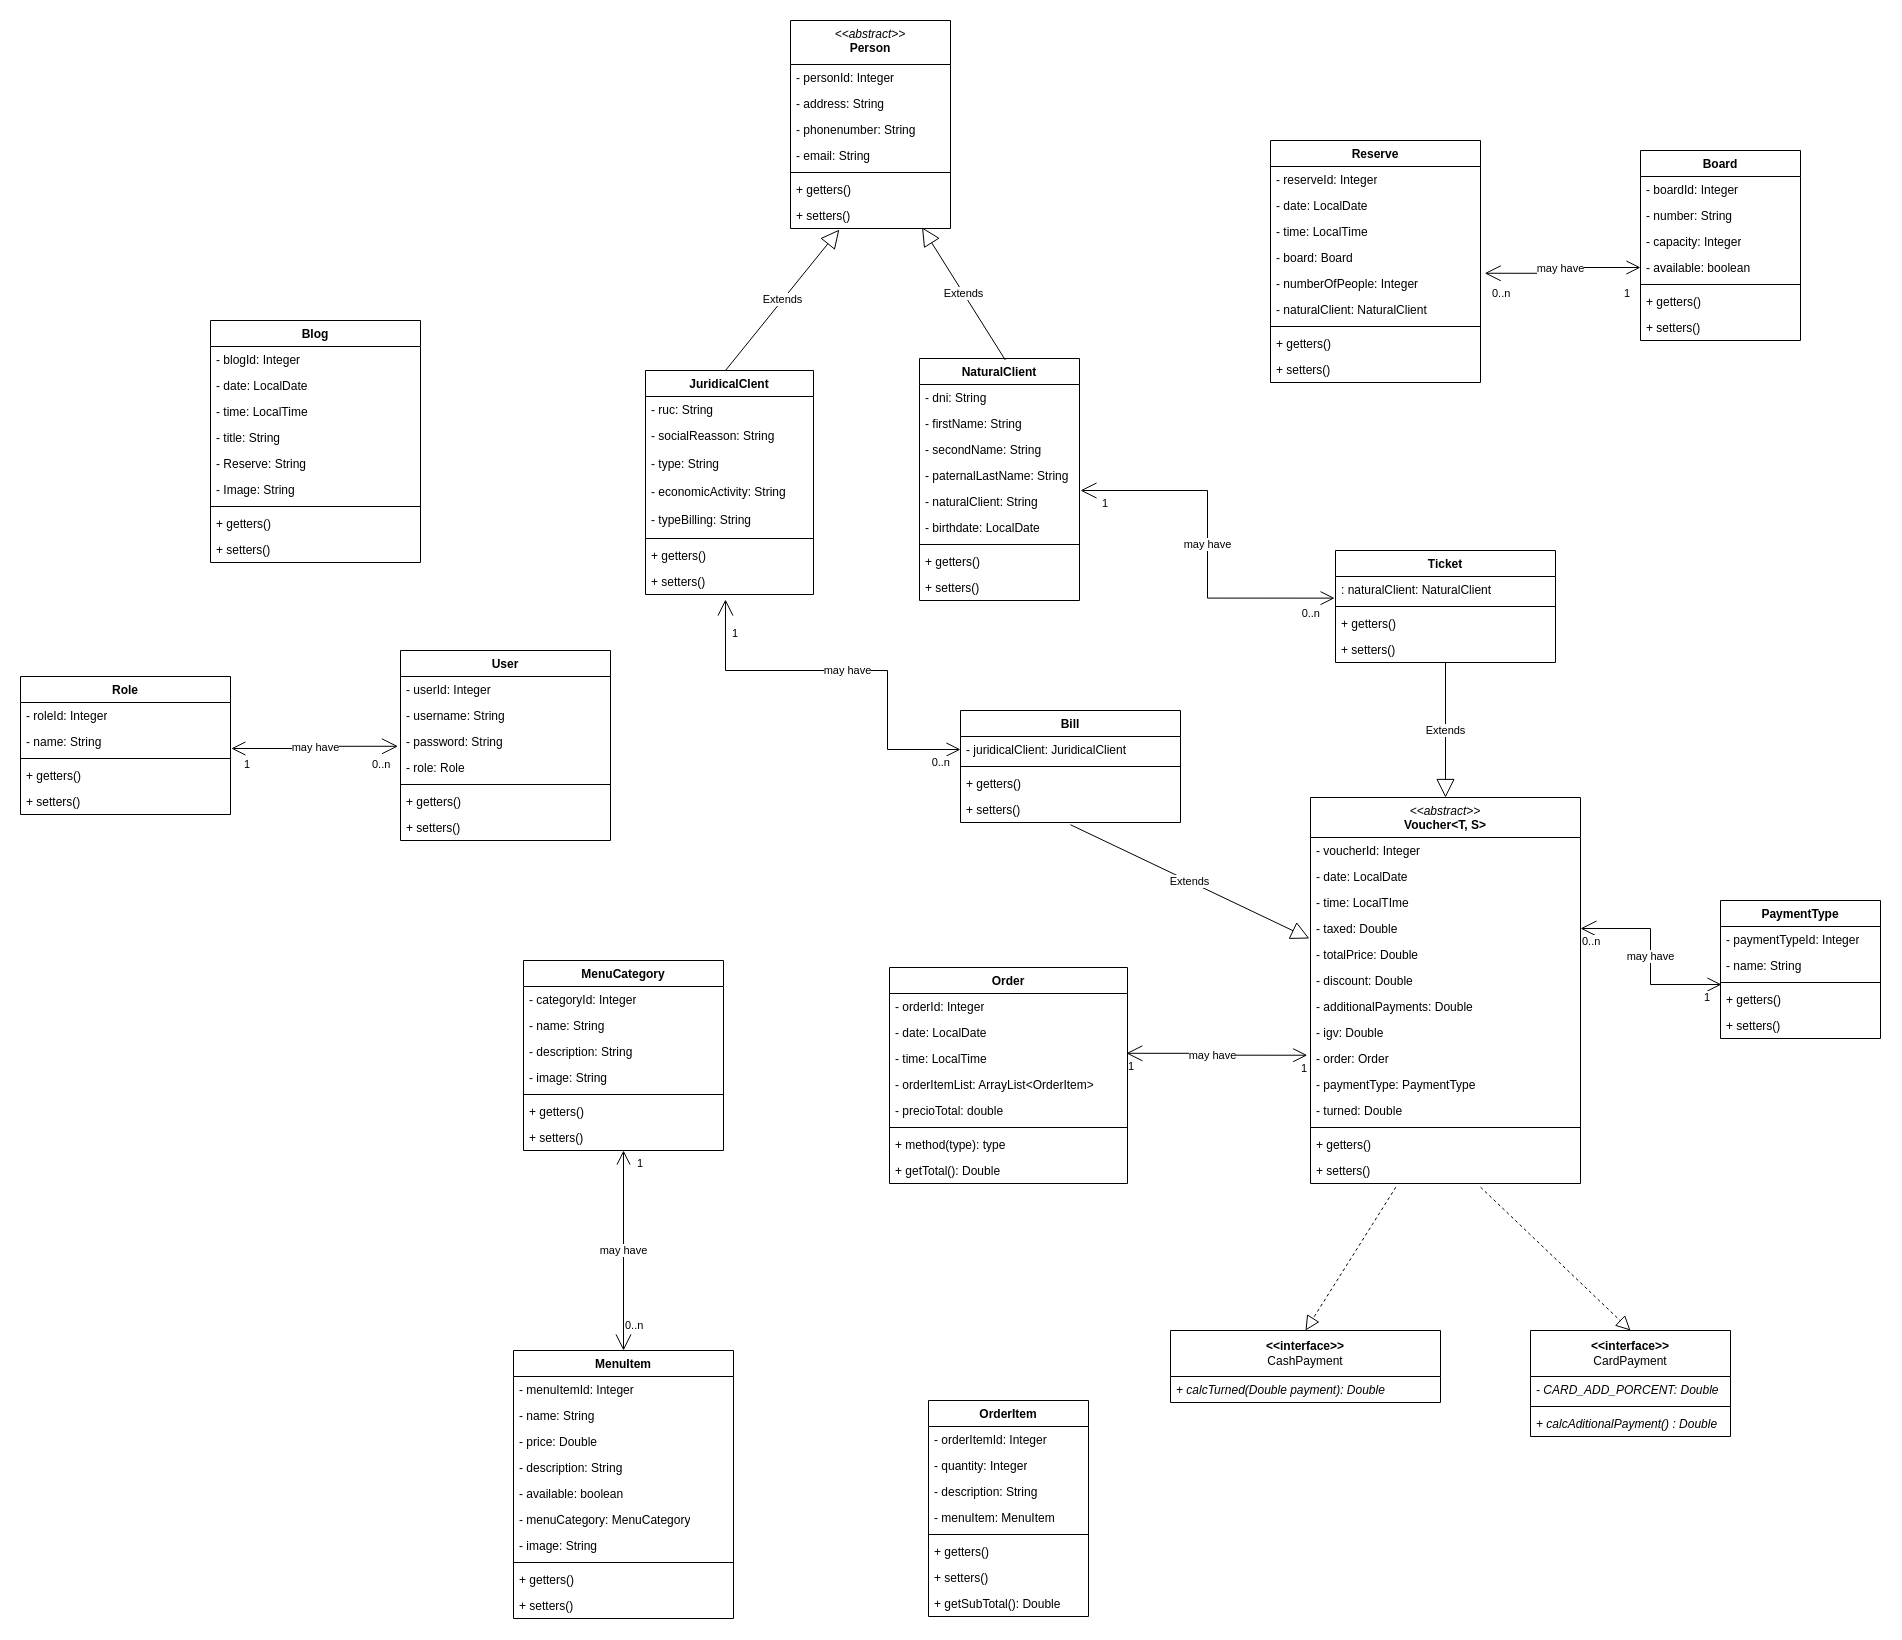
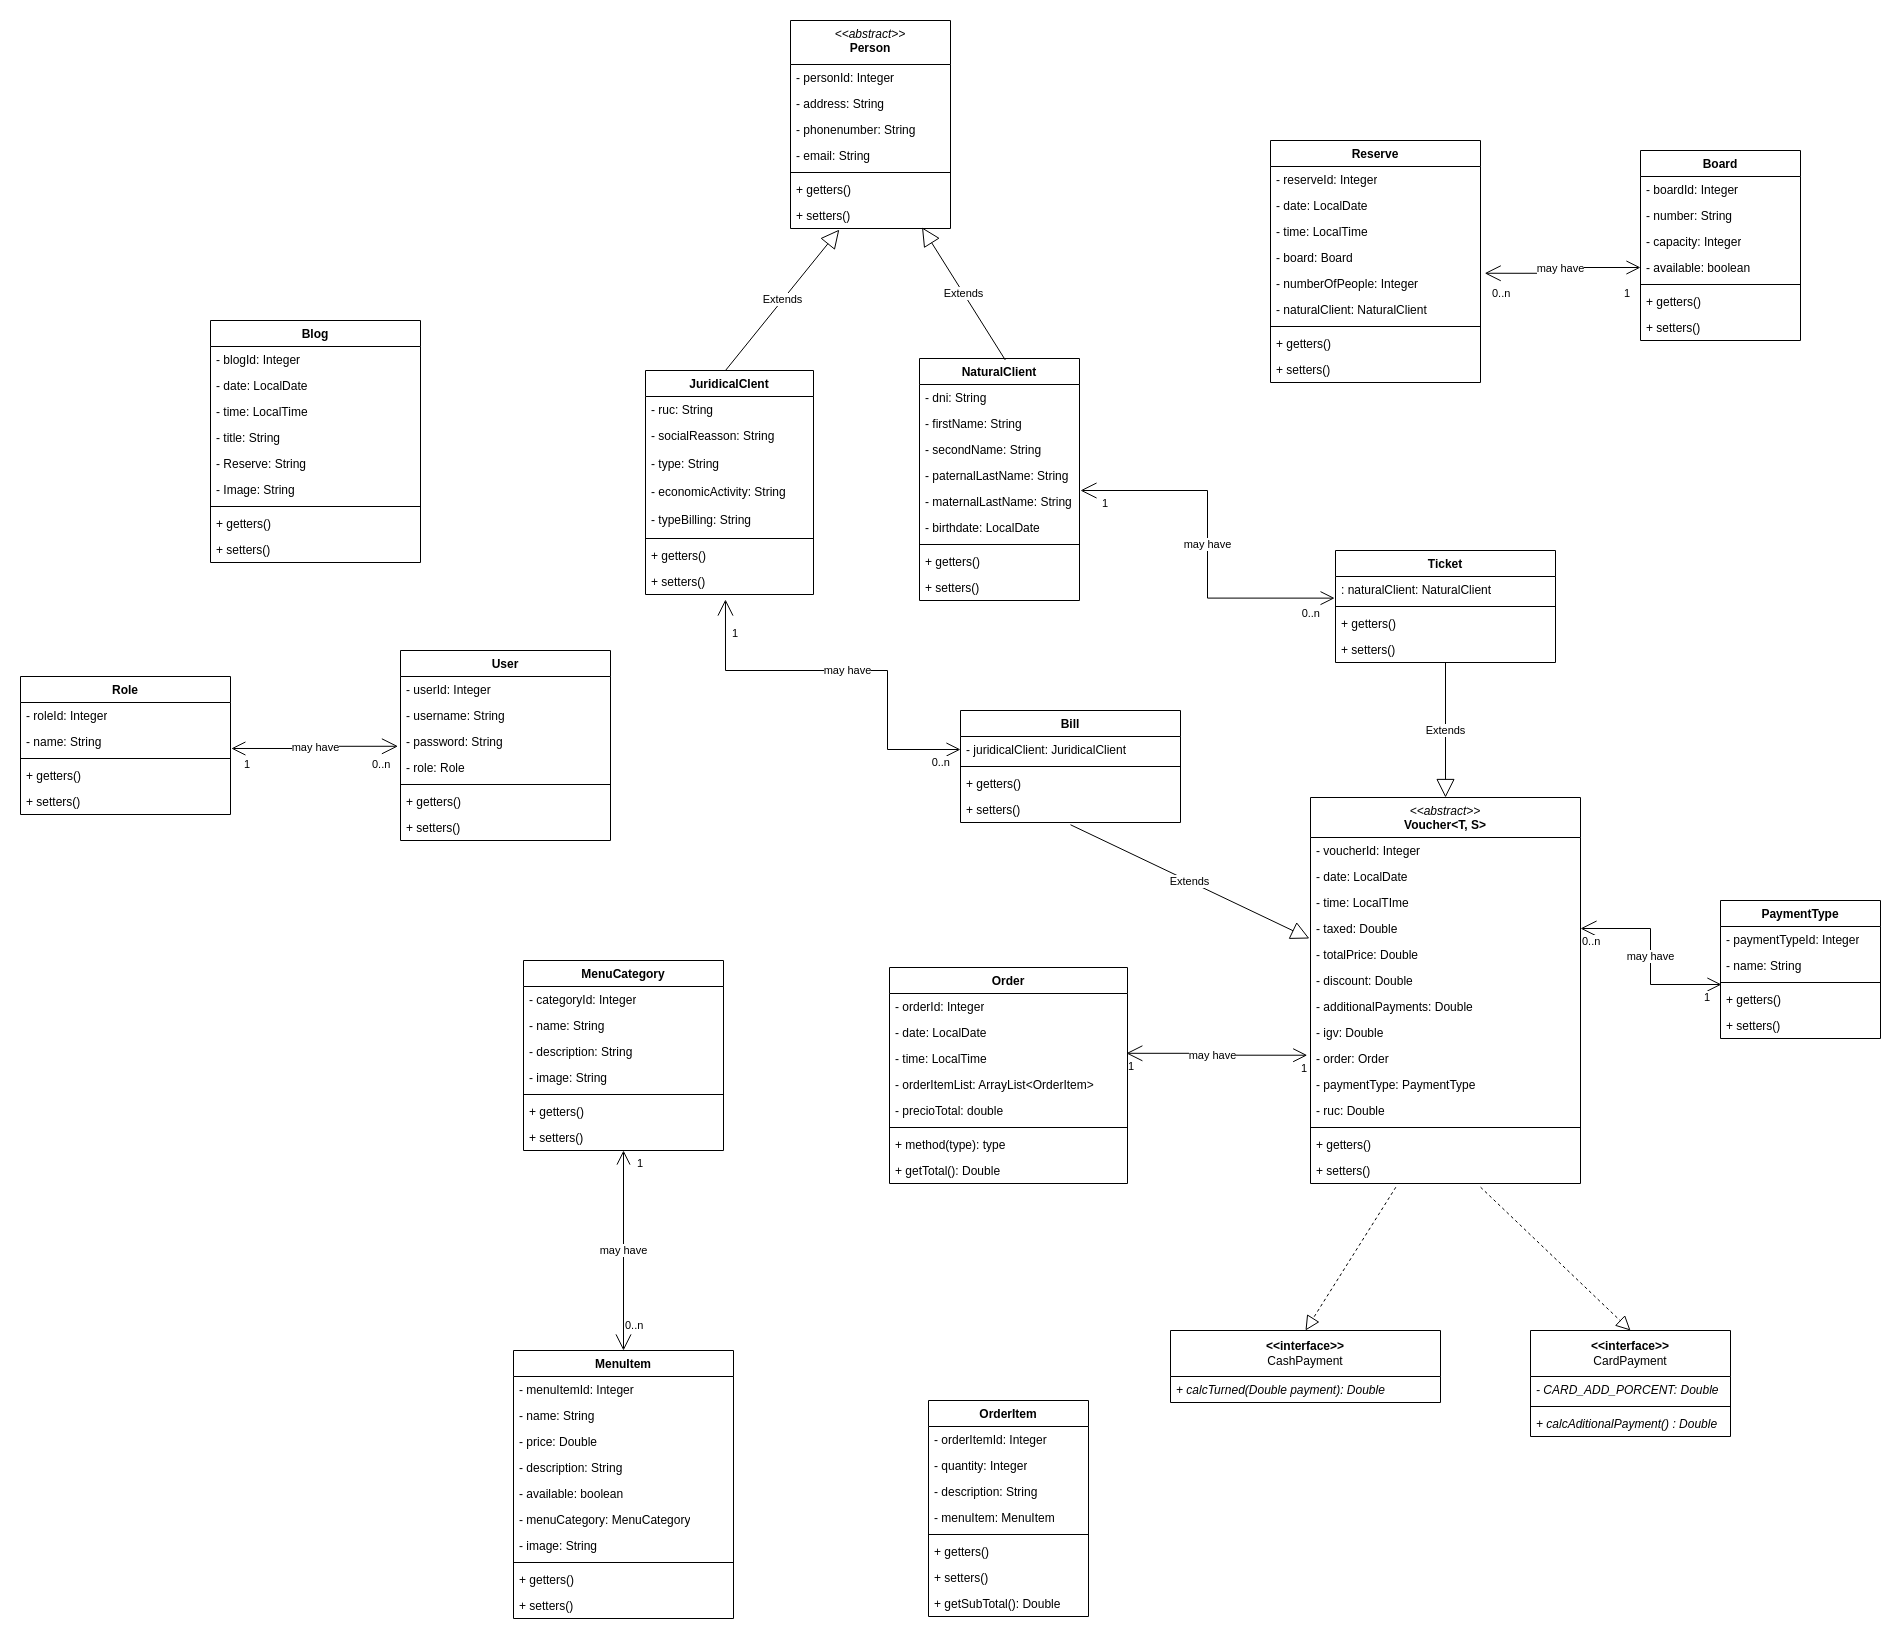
node "- naturalClient: String": label "- naturalClient: String" -> "- maternalLastName: String"
node "- turned: Double": label "- turned: Double" -> "- ruc: Double"
